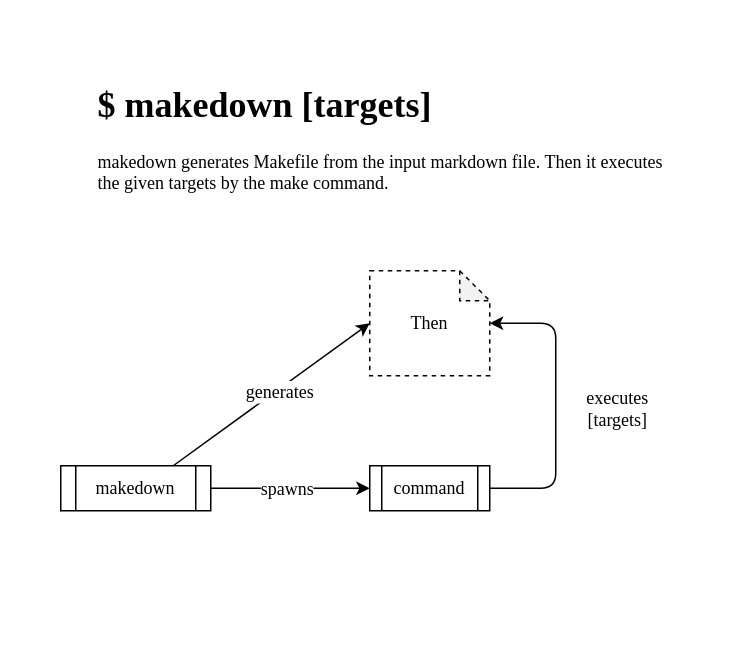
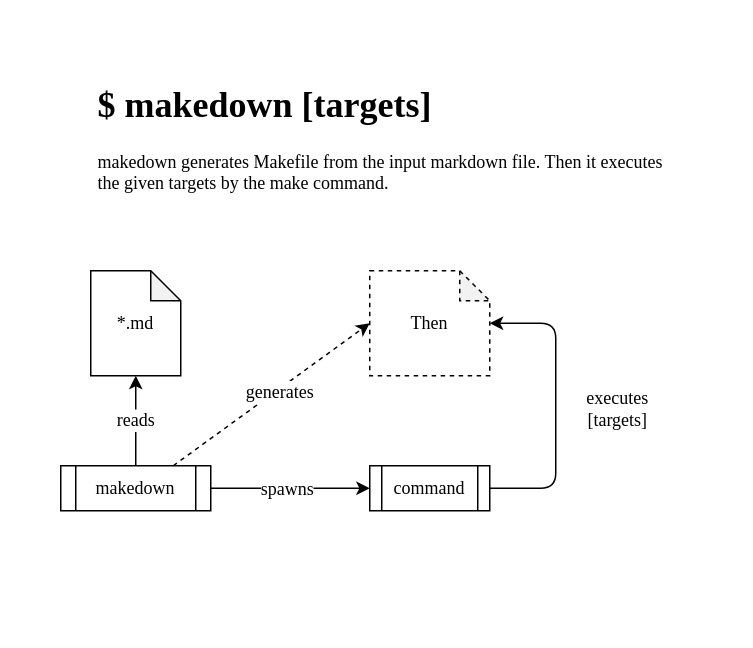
node "*.md": added
edge "makedown" -> "*.md": added, label "reads"
edge "makedown" -> "Then": style solid -> dashed
